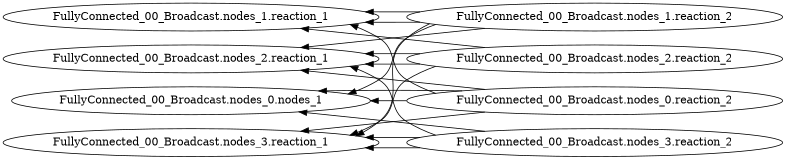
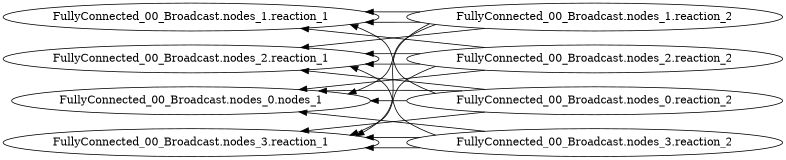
edge "FullyConnected_00_Broadcast.nodes_2.reaction_2" -> "FullyConnected_00_Broadcast.nodes_0.nodes_1": added
